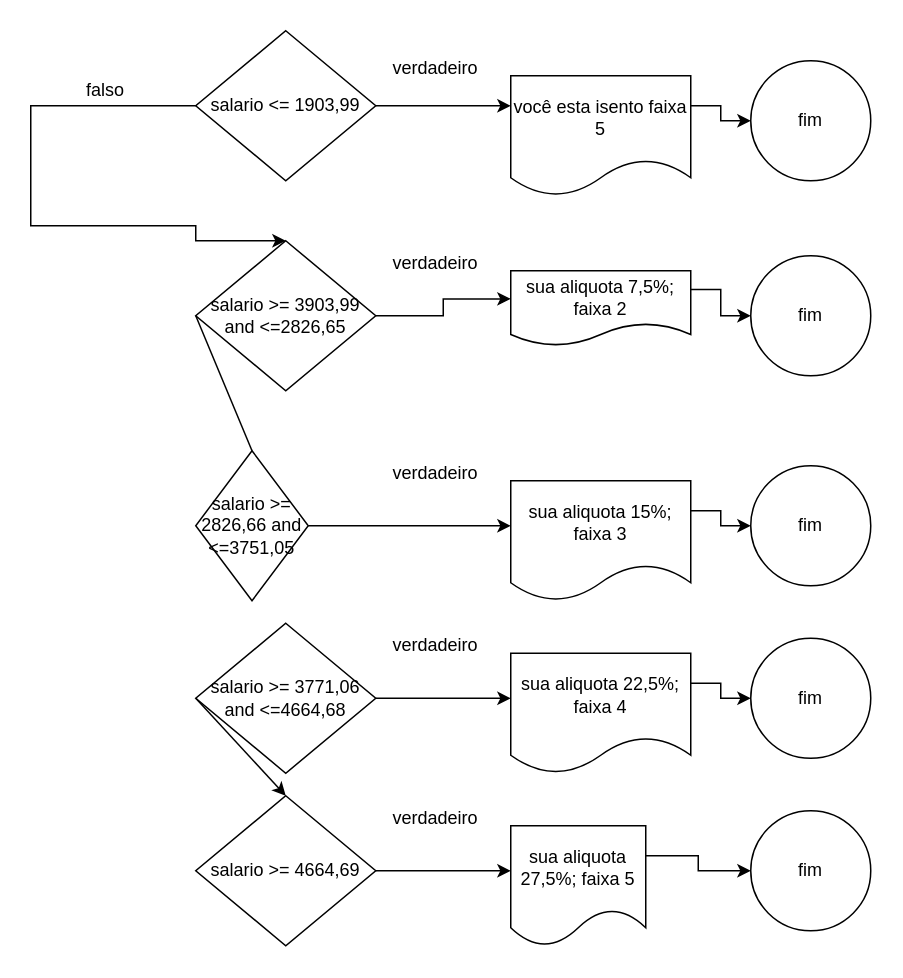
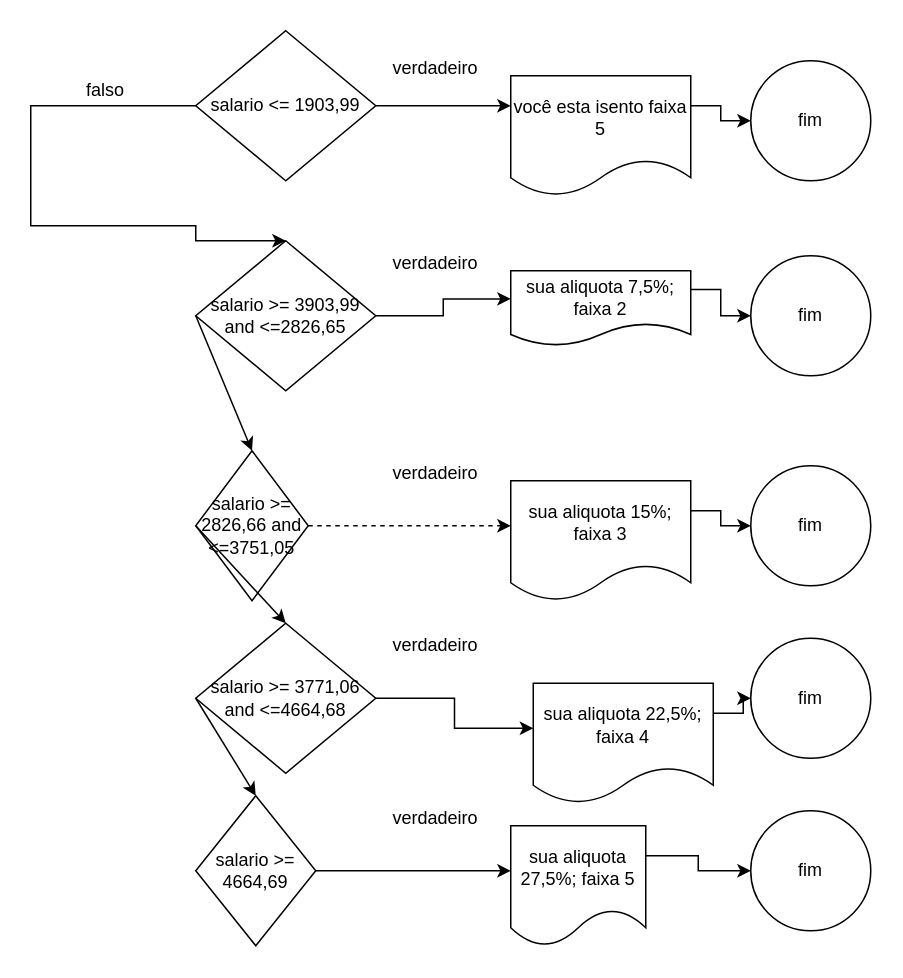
edge "salario >= 3903,99 and <=2826,65" -- "salario >= 2826,66 and <=3751,05": arrowhead none -> classic
edge "salario >= 2826,66 and <=3751,05" -> "sua aliquota 15%; faixa 3": style solid -> dashed
edge "salario >= 2826,66 and <=3751,05" -> "salario >= 3771,06 and <=4664,68": added
node "sua aliquota 22,5%; faixa 4": moved (601, 713) -> (623, 743)
node "salario >= 4664,69": size 180x150 -> 120x150
